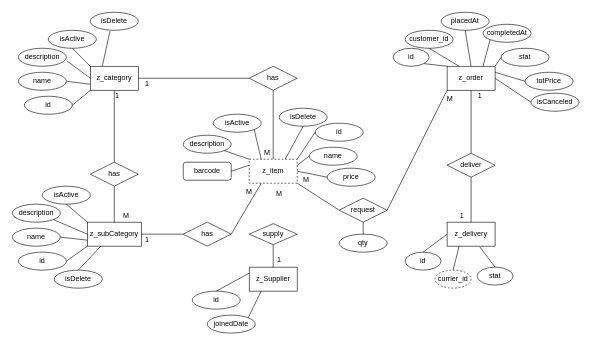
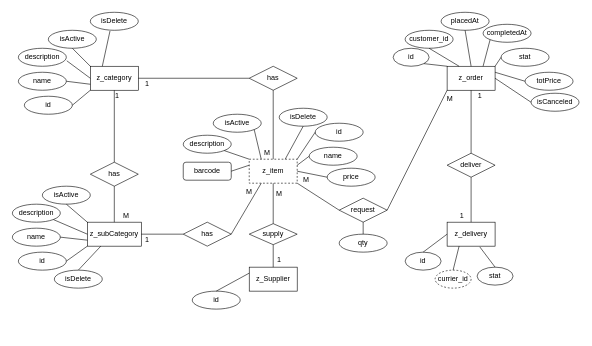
edge "z_item" -- "supply": added
edge "z_Supplier" -- "joinedDate": removed
node "joinedDate": removed
